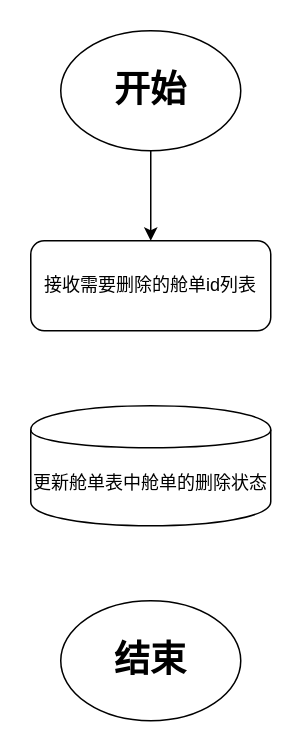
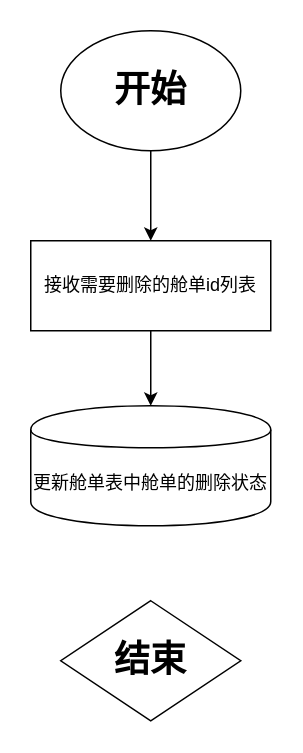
node "接收需要删除的舱单id列表": shape rounded rectangle -> rectangle
edge "接收需要删除的舱单id列表" -> "更新舱单表中舱单的删除状态": added
node "结束": shape ellipse -> diamond
